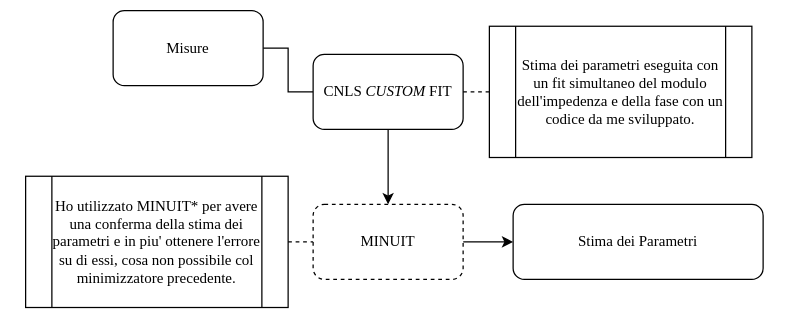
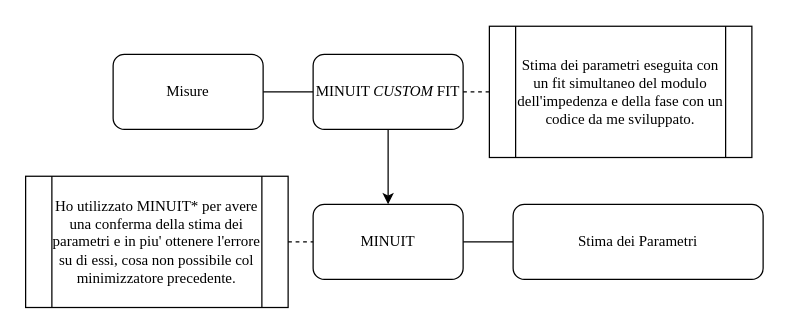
node "Misure": moved (188, 48) -> (188, 92)
node "CNLS CUSTOM FIT": label "CNLS CUSTOM FIT" -> "MINUIT CUSTOM FIT"
node "MINUIT": style dashed -> solid
edge "MINUIT" -> "Stima dei Parametri": arrowhead classic -> none
